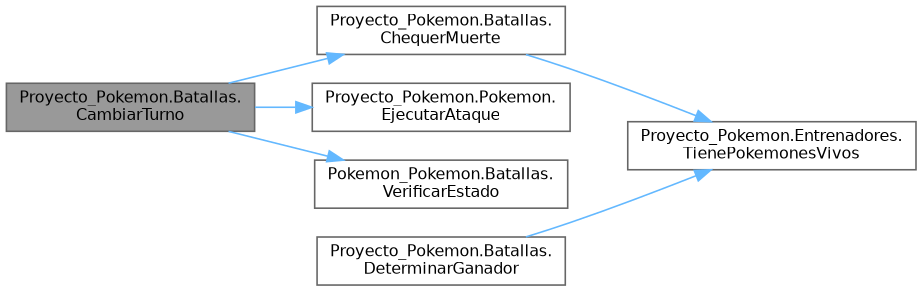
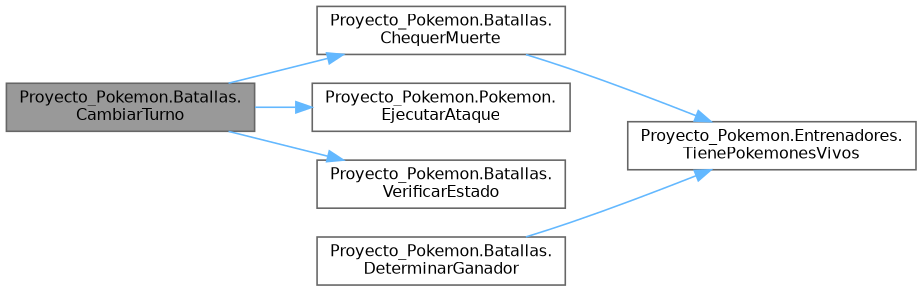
node "Pokemon_Pokemon.Batallas. VerificarEstado": label "Pokemon_Pokemon.Batallas. VerificarEstado" -> "Proyecto_Pokemon.Batallas. VerificarEstado"
